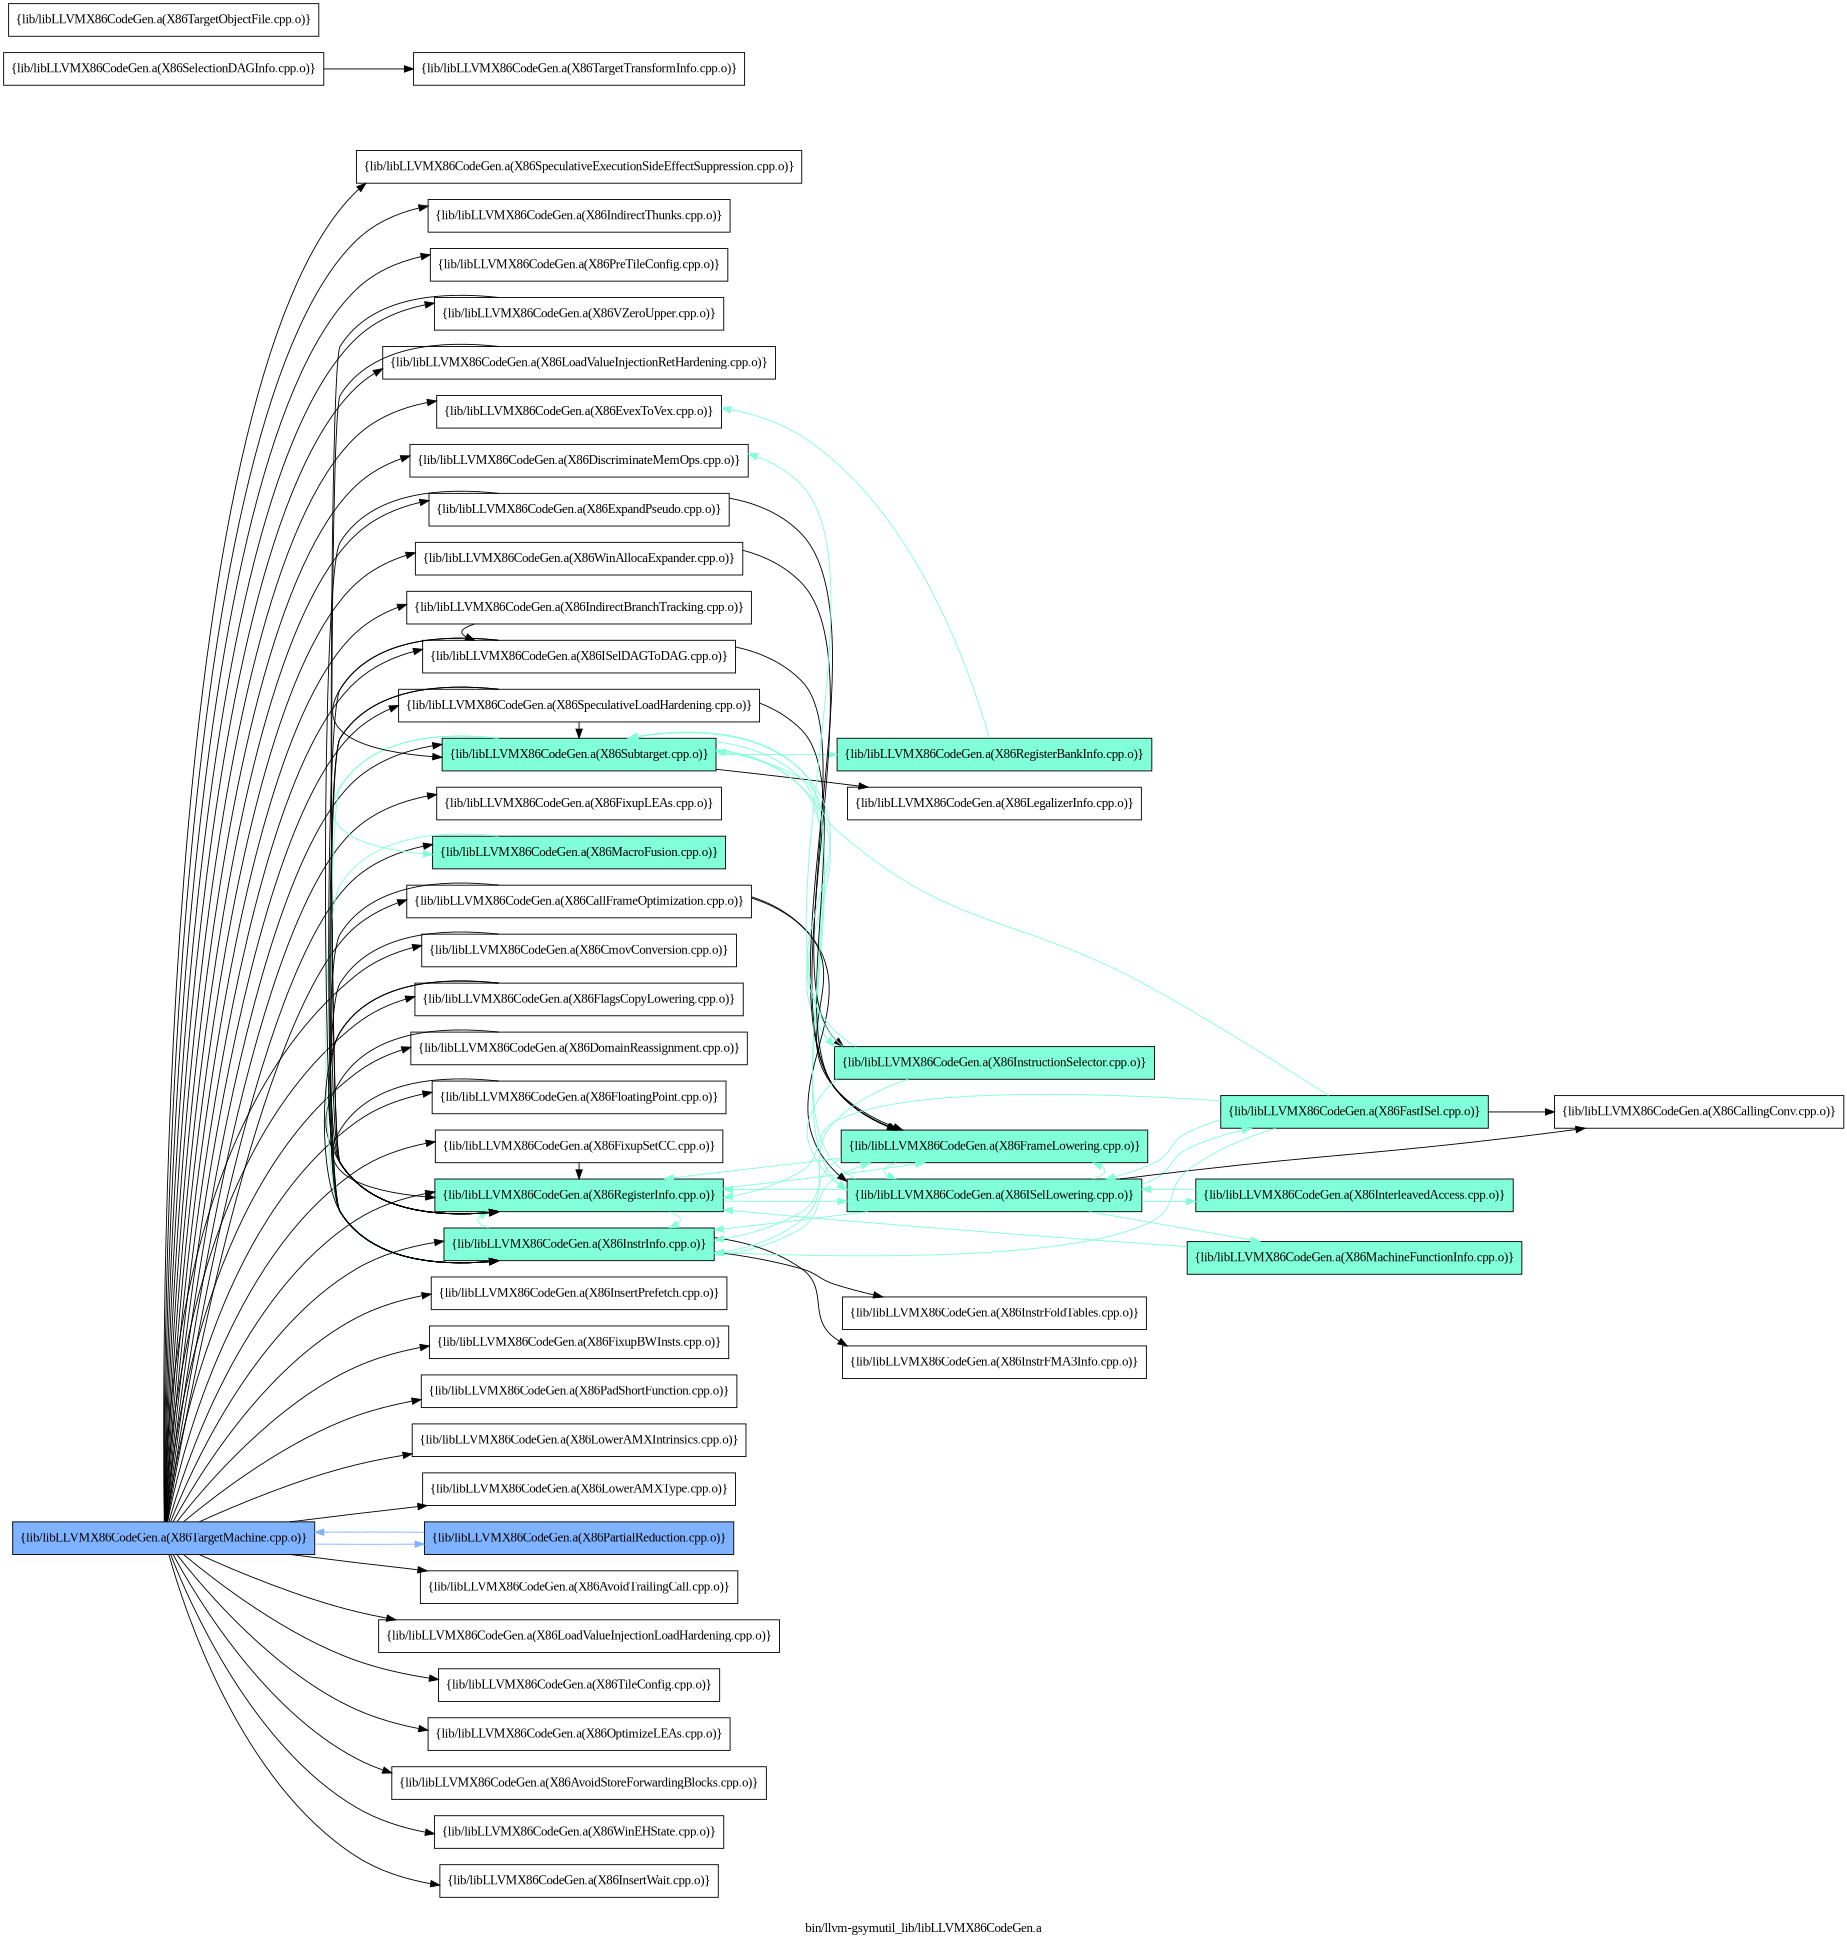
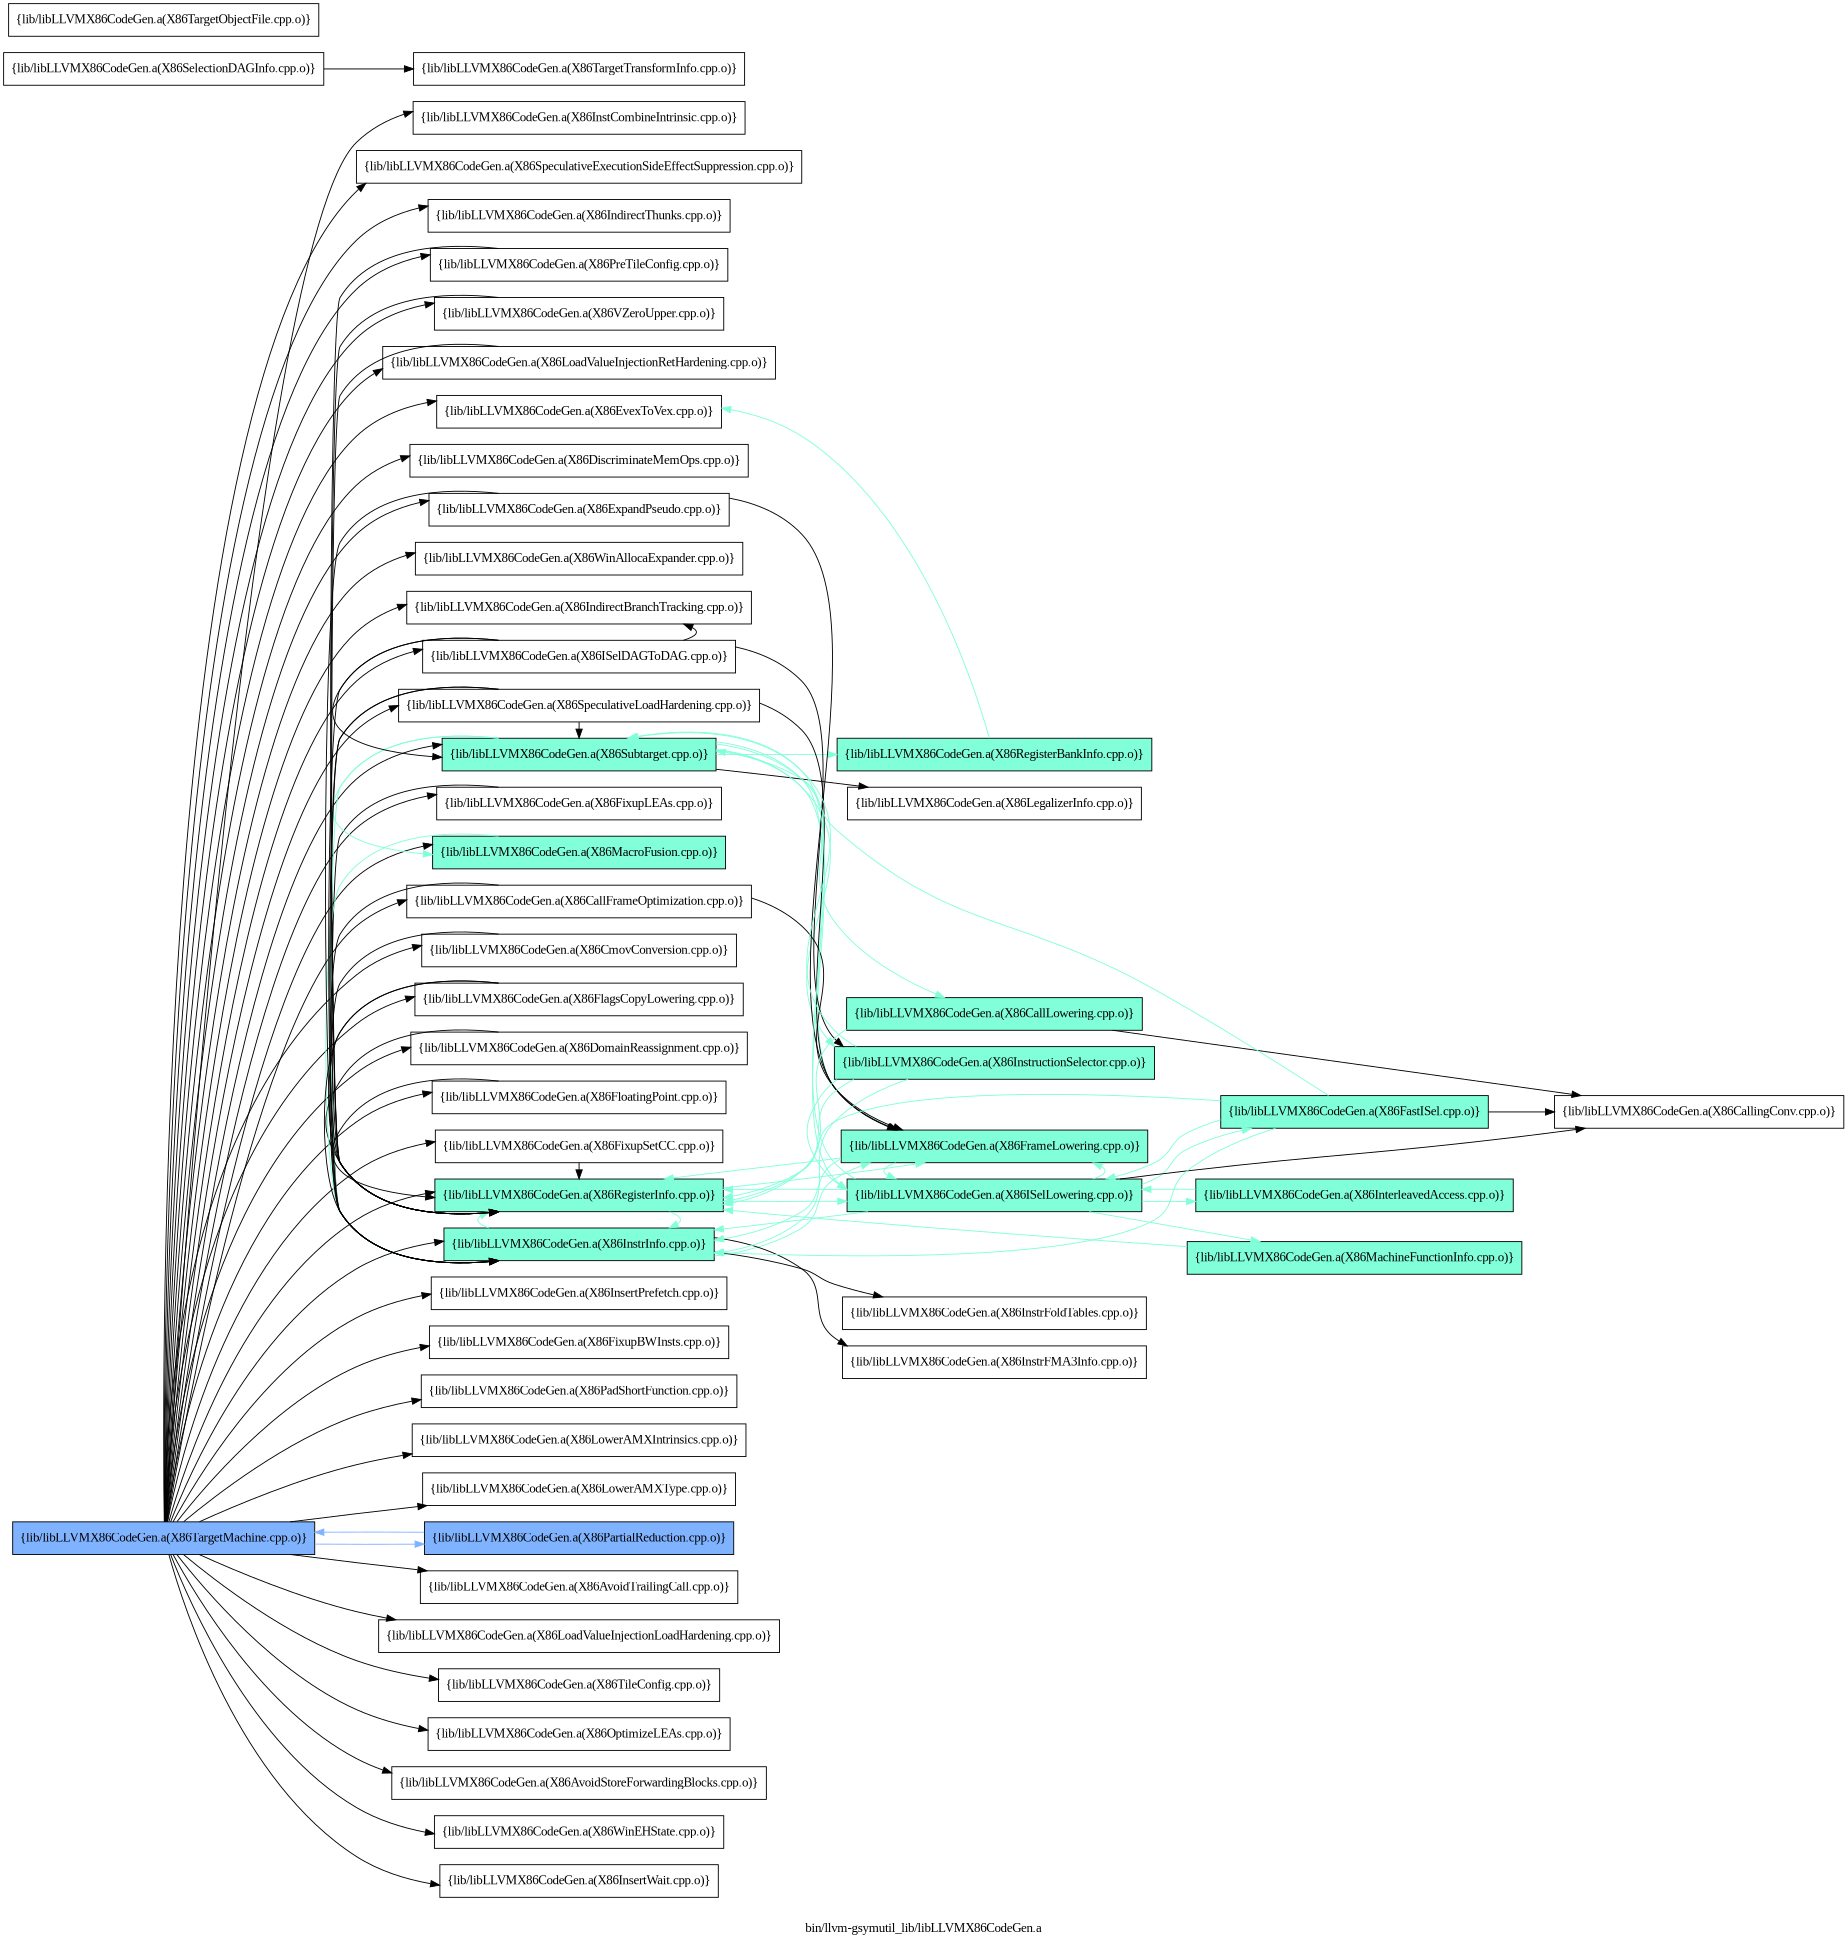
node "{lib/libLLVMX86CodeGen.a(X86InstCombineIntrinsic.cpp.o)}": added
edge "{lib/libLLVMX86CodeGen.a(X86IndirectBranchTracking.cpp.o)}" -> "{lib/libLLVMX86CodeGen.a(X86ISelDAGToDAG.cpp.o)}": reversed
edge "{lib/libLLVMX86CodeGen.a(X86InstructionSelector.cpp.o)}" -> "{lib/libLLVMX86CodeGen.a(X86DiscriminateMemOps.cpp.o)}": now "{lib/libLLVMX86CodeGen.a(X86InstructionSelector.cpp.o)}" -> "{lib/libLLVMX86CodeGen.a(X86RegisterInfo.cpp.o)}"
edge "{lib/libLLVMX86CodeGen.a(X86PreTileConfig.cpp.o)}" -> "{lib/libLLVMX86CodeGen.a(X86RegisterInfo.cpp.o)}": added
edge "{lib/libLLVMX86CodeGen.a(X86WinAllocaExpander.cpp.o)}" -> "{lib/libLLVMX86CodeGen.a(X86FrameLowering.cpp.o)}": removed
edge "{lib/libLLVMX86CodeGen.a(X86CallFrameOptimization.cpp.o)}" -> "{lib/libLLVMX86CodeGen.a(X86ISelLowering.cpp.o)}": removed
node "{lib/libLLVMX86CodeGen.a(X86CallLowering.cpp.o)}": added
edge "{lib/libLLVMX86CodeGen.a(X86FixupLEAs.cpp.o)}" -> "{lib/libLLVMX86CodeGen.a(X86InstrInfo.cpp.o)}": added
